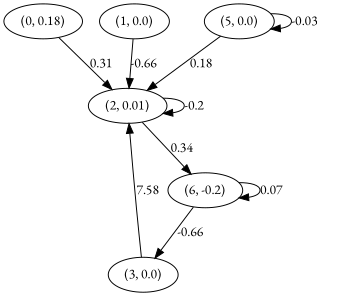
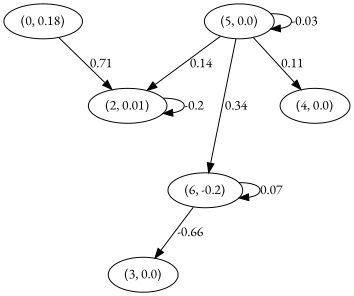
node "(1, 0.0)": removed
edge "(0, 0.18)" -> "(2, 0.01)": label "0.31" -> "0.71"
edge "(5, 0.0)" -> "(2, 0.01)": label "0.18" -> "0.14"
node "(4, 0.0)": added
edge "(2, 0.01)" -> "(6, -0.2)": now "(5, 0.0)" -> "(6, -0.2)"
edge "(3, 0.0)" -> "(2, 0.01)": removed, label "7.58"
